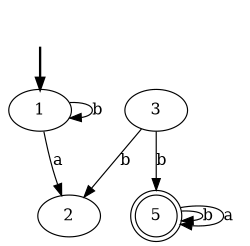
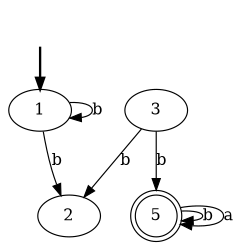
edge "1" -> "2": label "a" -> "b"
